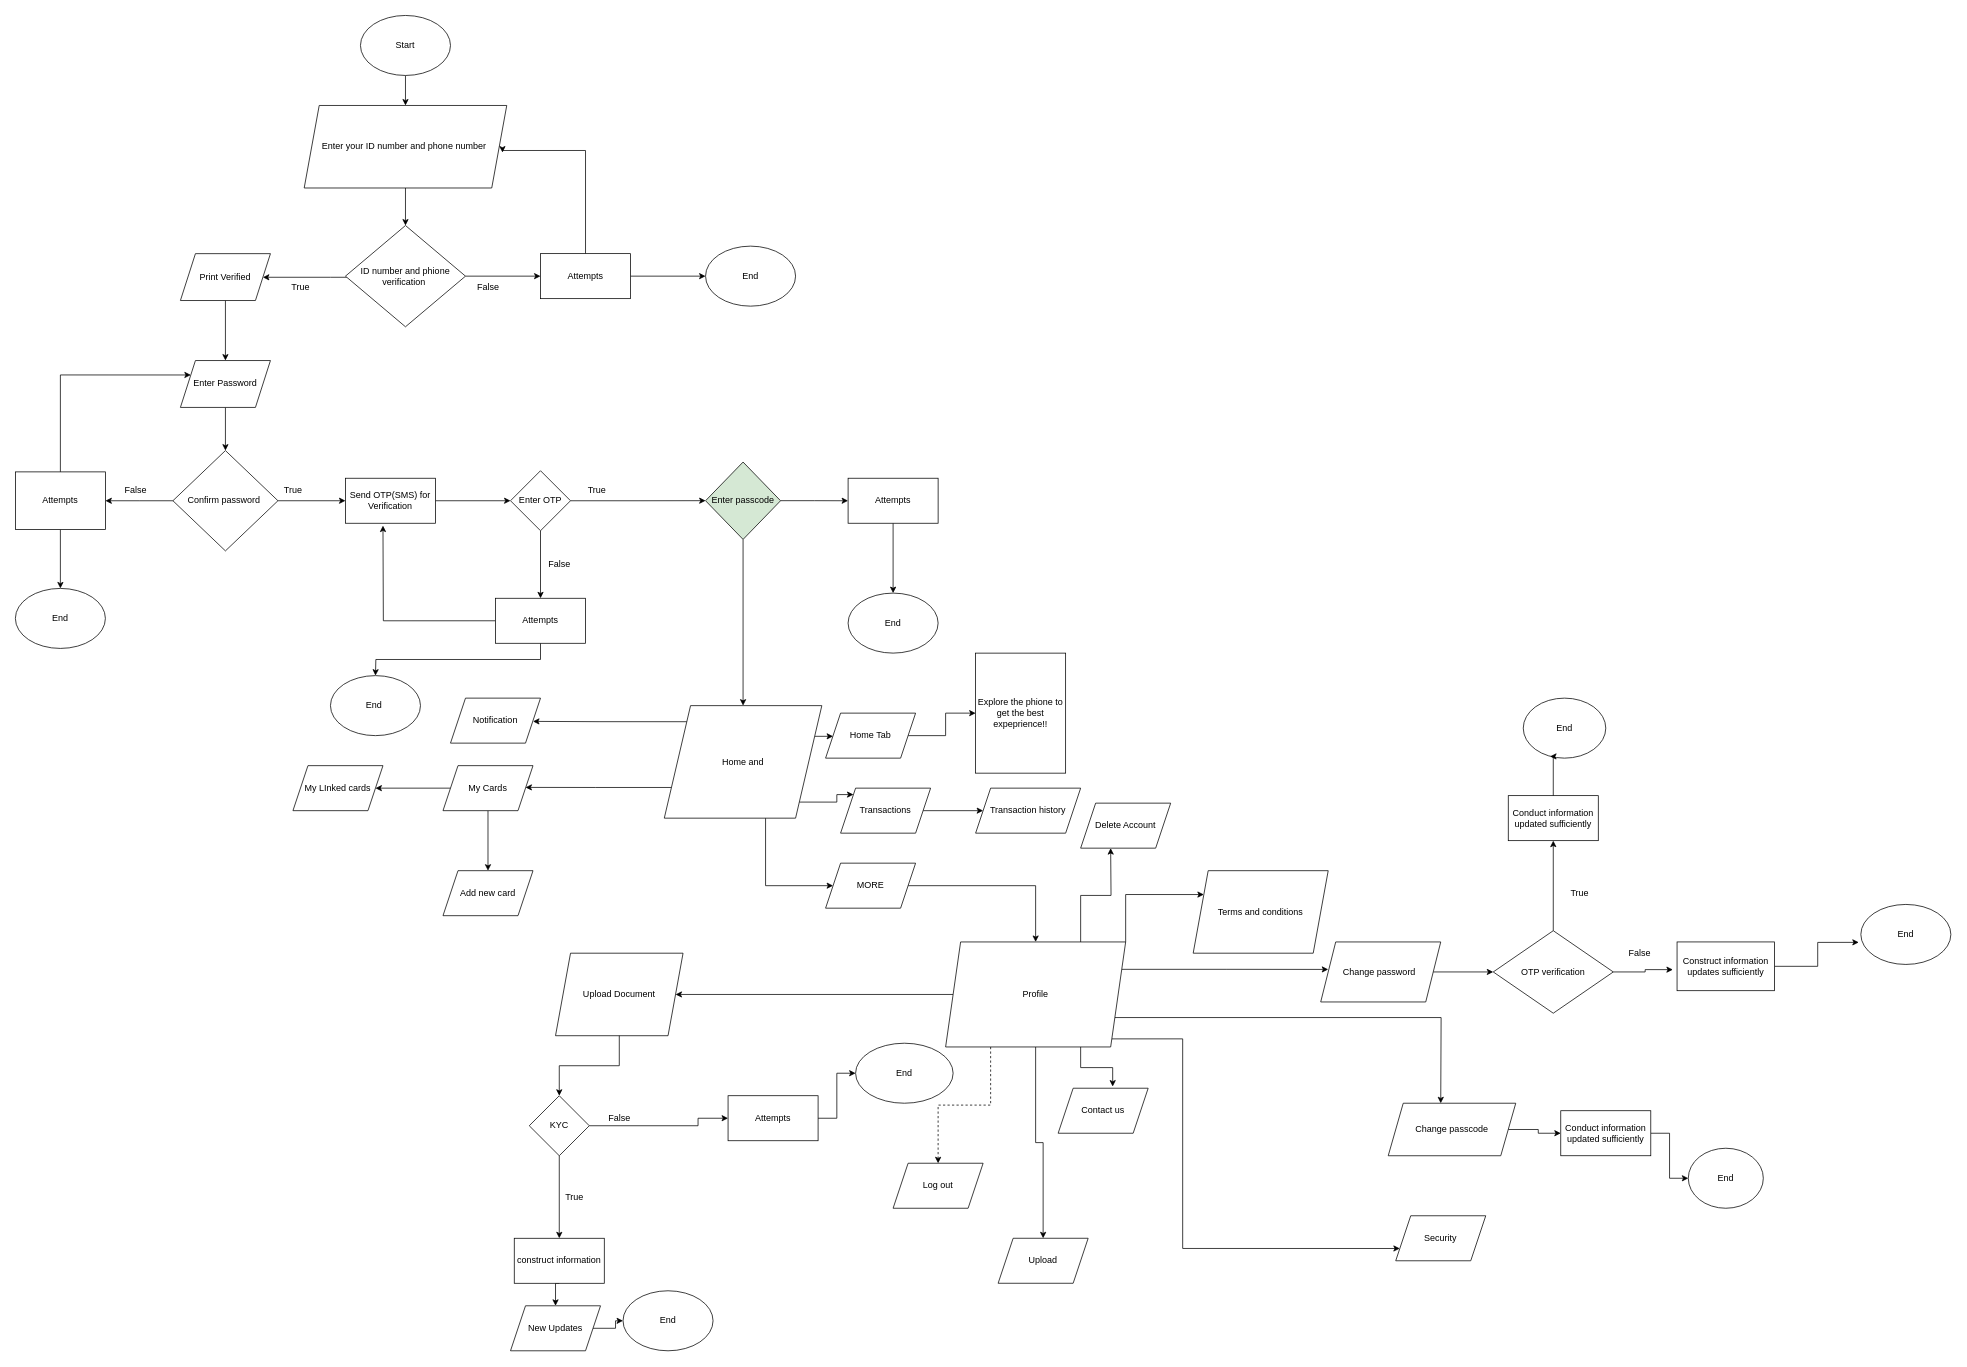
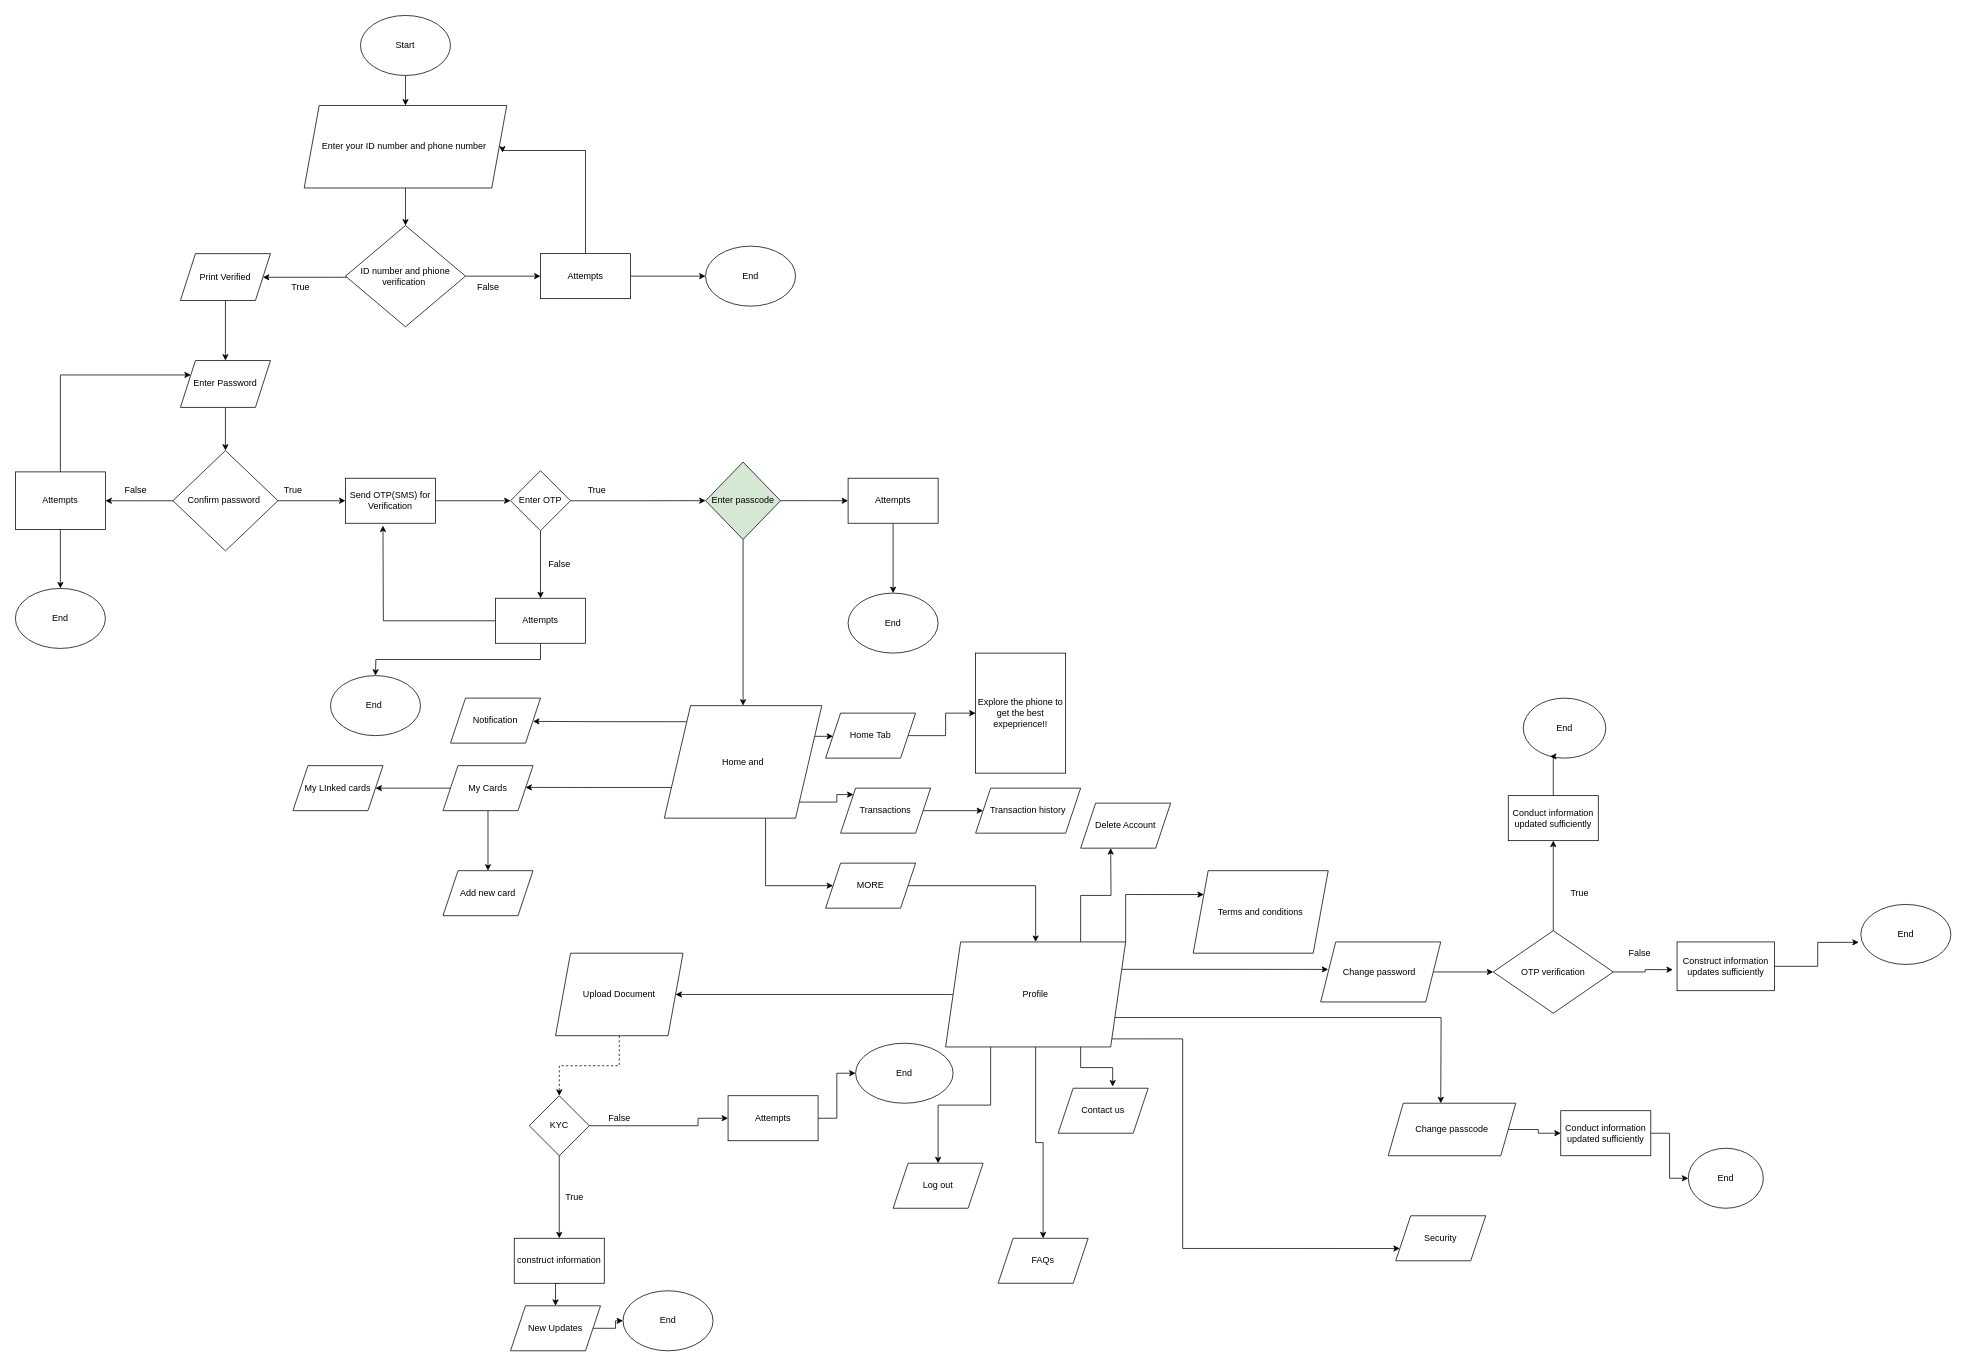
edge "Upload Document" -> "KYC": style solid -> dashed
edge "Profile" -> "Log out": style dashed -> solid
node "Upload": label "Upload" -> "FAQs"
